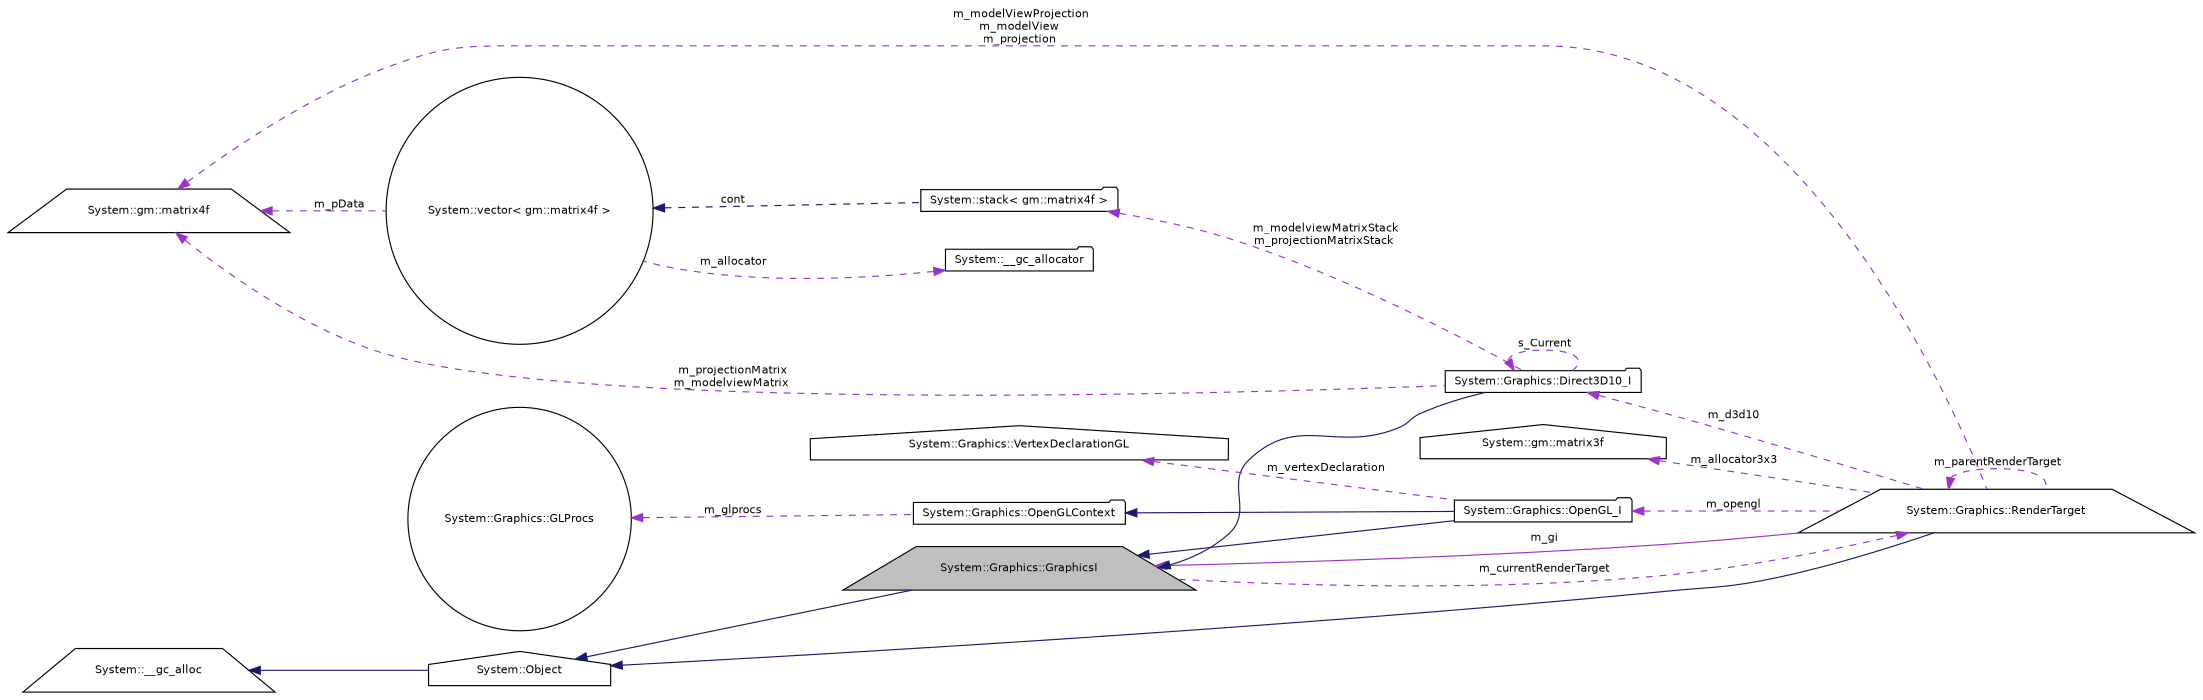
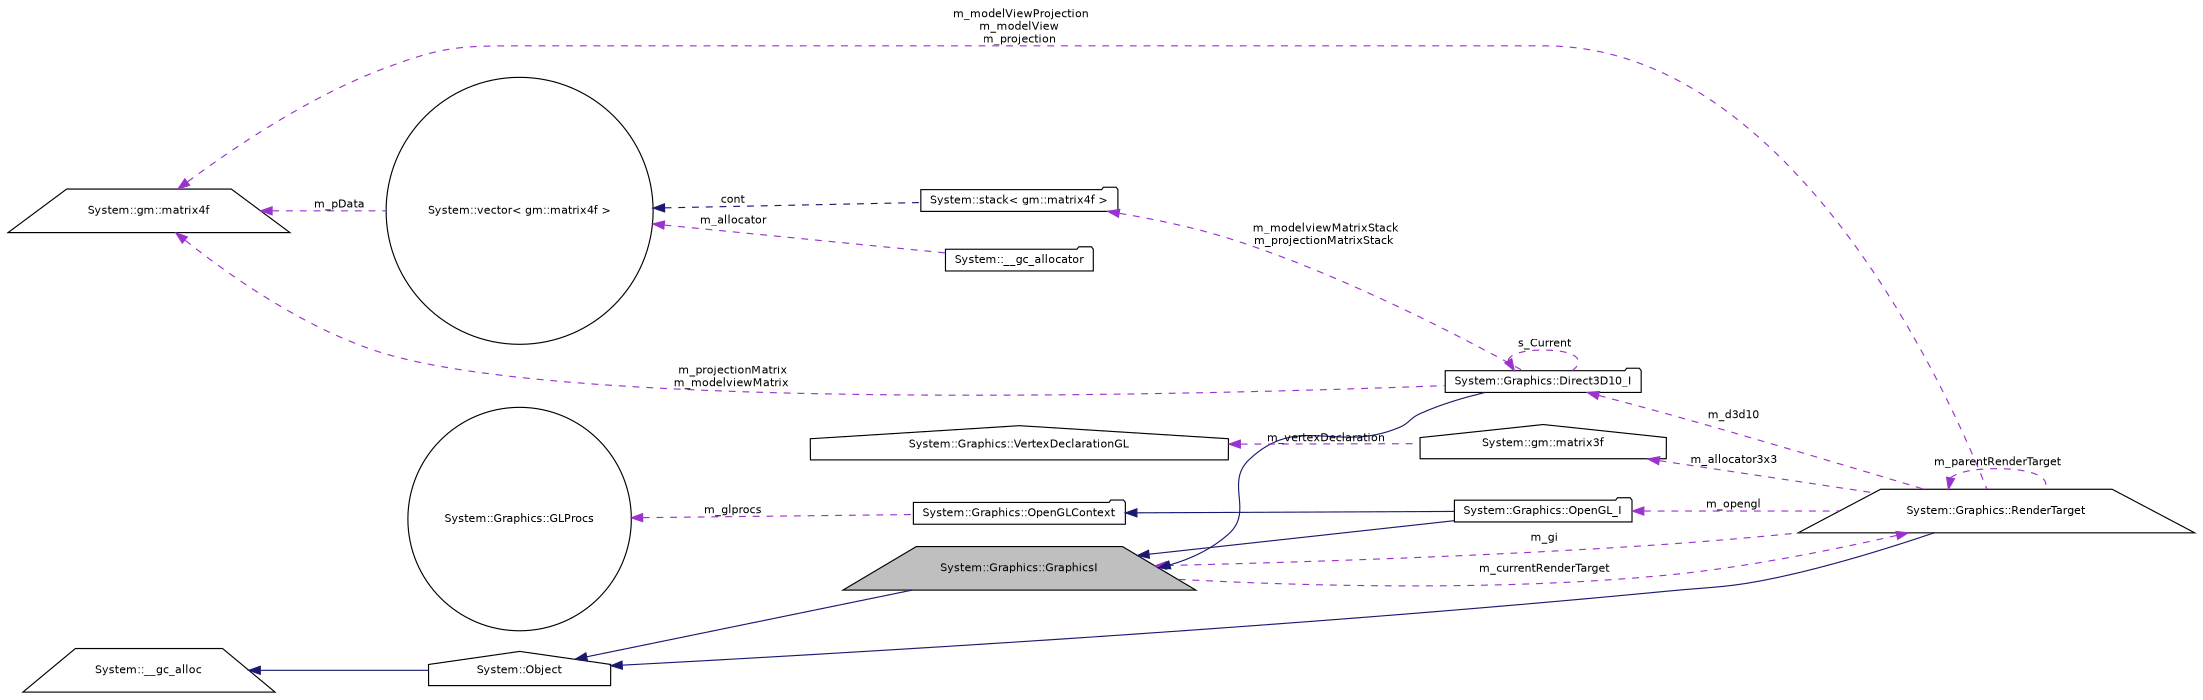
edge "System::vector< gm::matrix4f >" -> "System::__gc_allocator": reversed
edge "System::Graphics::OpenGL_I" -> "System::Graphics::VertexDeclarationGL": now "System::gm::matrix3f" -> "System::Graphics::VertexDeclarationGL"
edge "System::Graphics::RenderTarget" -> "System::Graphics::GraphicsI": style solid -> dashed
